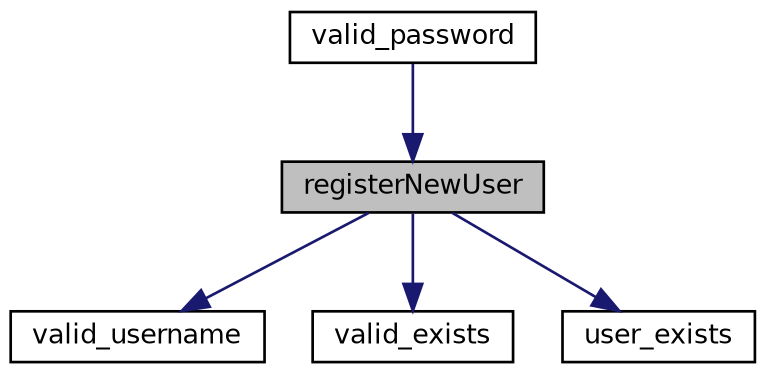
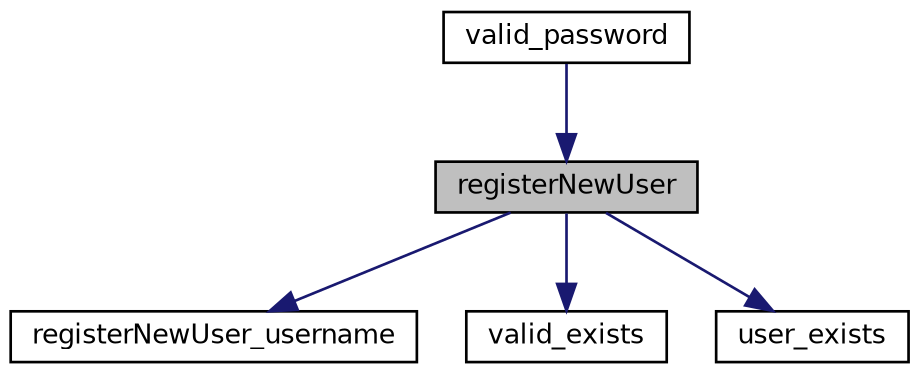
node "valid_username": label "valid_username" -> "registerNewUser_username"
